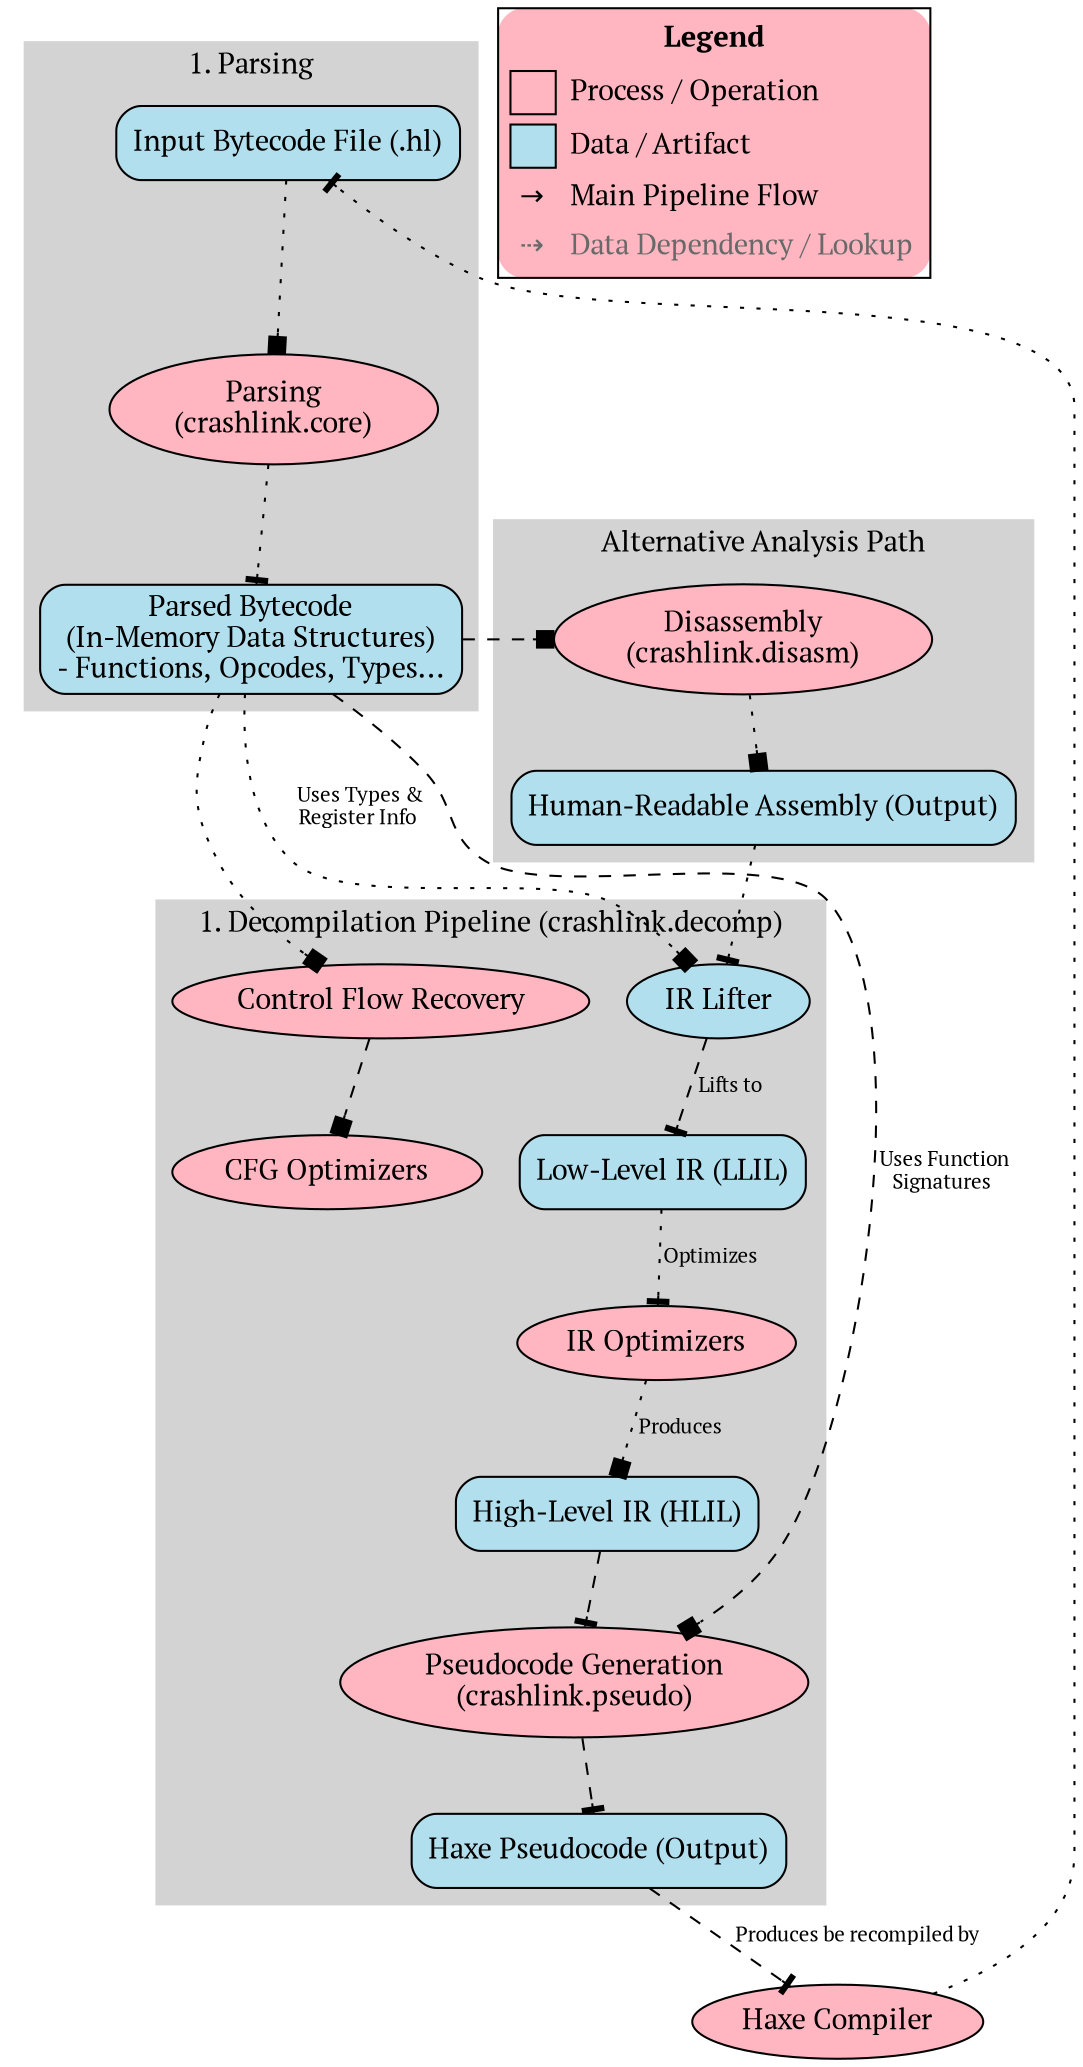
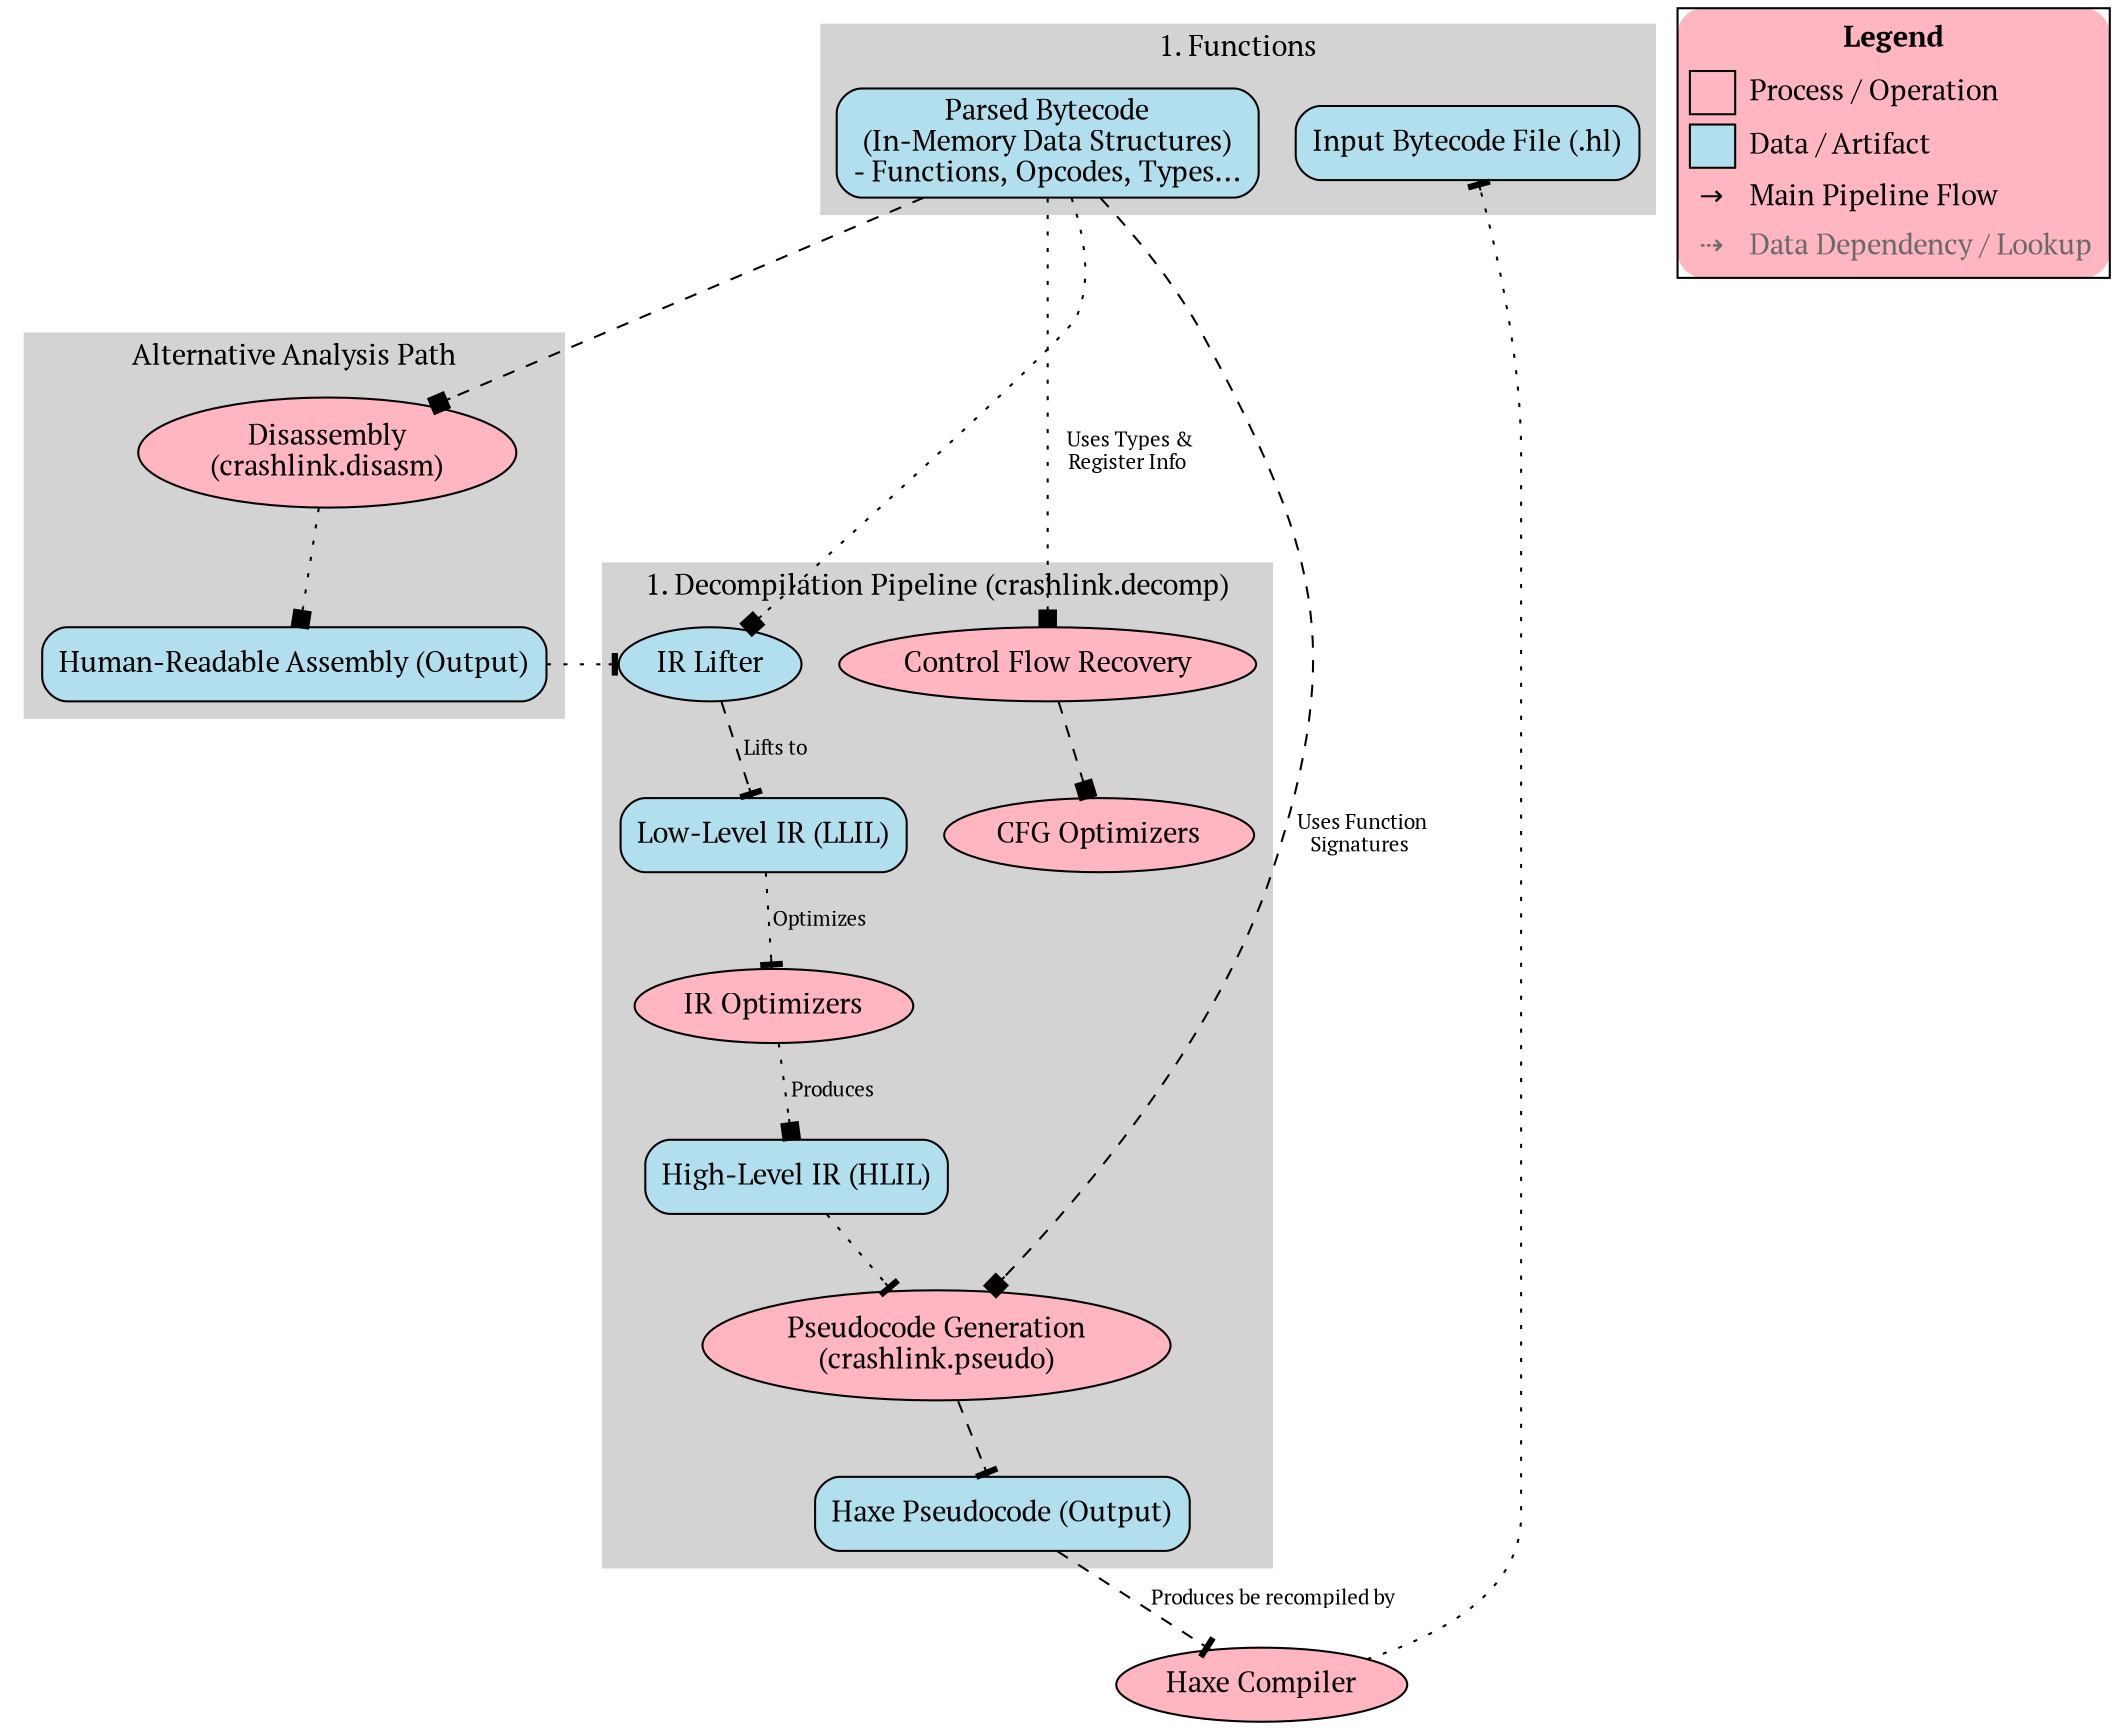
cluster "1. Parsing": label "1. Parsing" -> "1. Functions"
node "Parsing (crashlink.core)": removed
edge "High-Level IR (HLIL)" -> "Pseudocode Generation (crashlink.pseudo)": style dashed -> dotted
